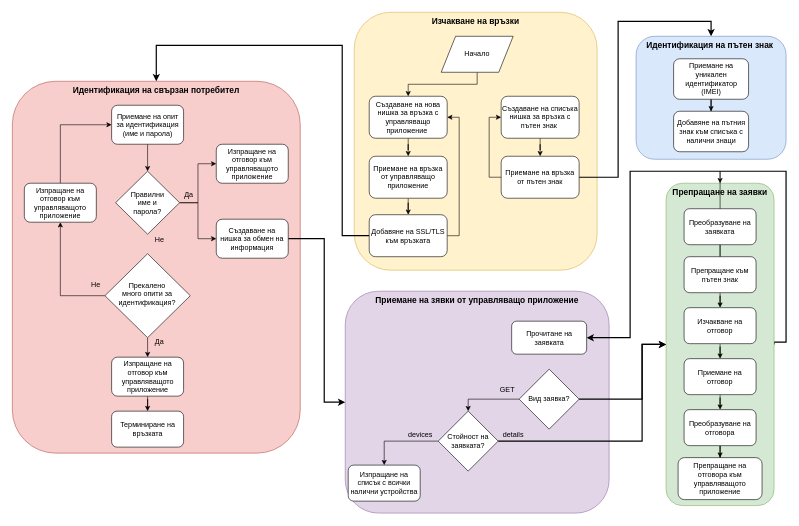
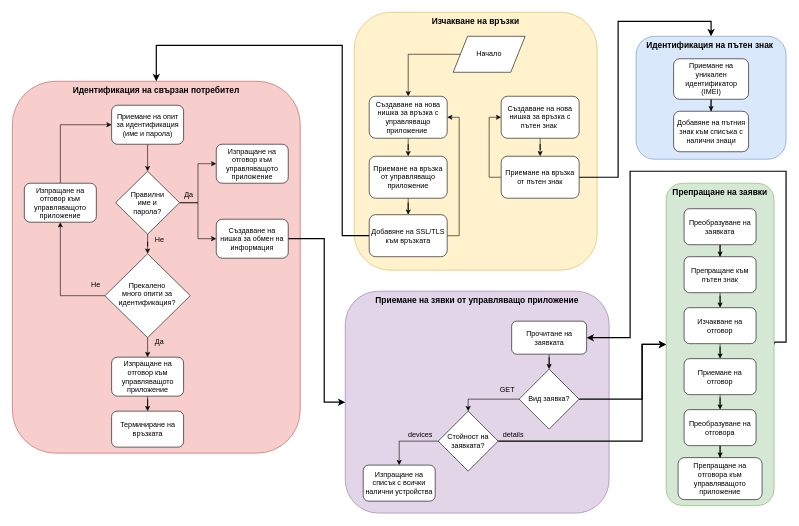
node "Начало": moved (477, 54) -> (489, 54)
node "Създаване на списъка нишка за връзка с пътен знак": label "Създаване на списъка нишка за връзка с пътен знак" -> "Създаване на нова нишка за връзка с пътен знак"
edge "Преобразуване на заявката" -> "Препращане на заявки": now "Преобразуване на заявката" -> "Препращане към пътен знак"
edge "Правилни име и парола?" -> "Прекалено много опити за идентификация?": added
edge "Прочитане на заявката" -> "Вид заявка?": added
node "Изпращане на списък с всички налични устройства": moved (384, 483) -> (399, 483)
